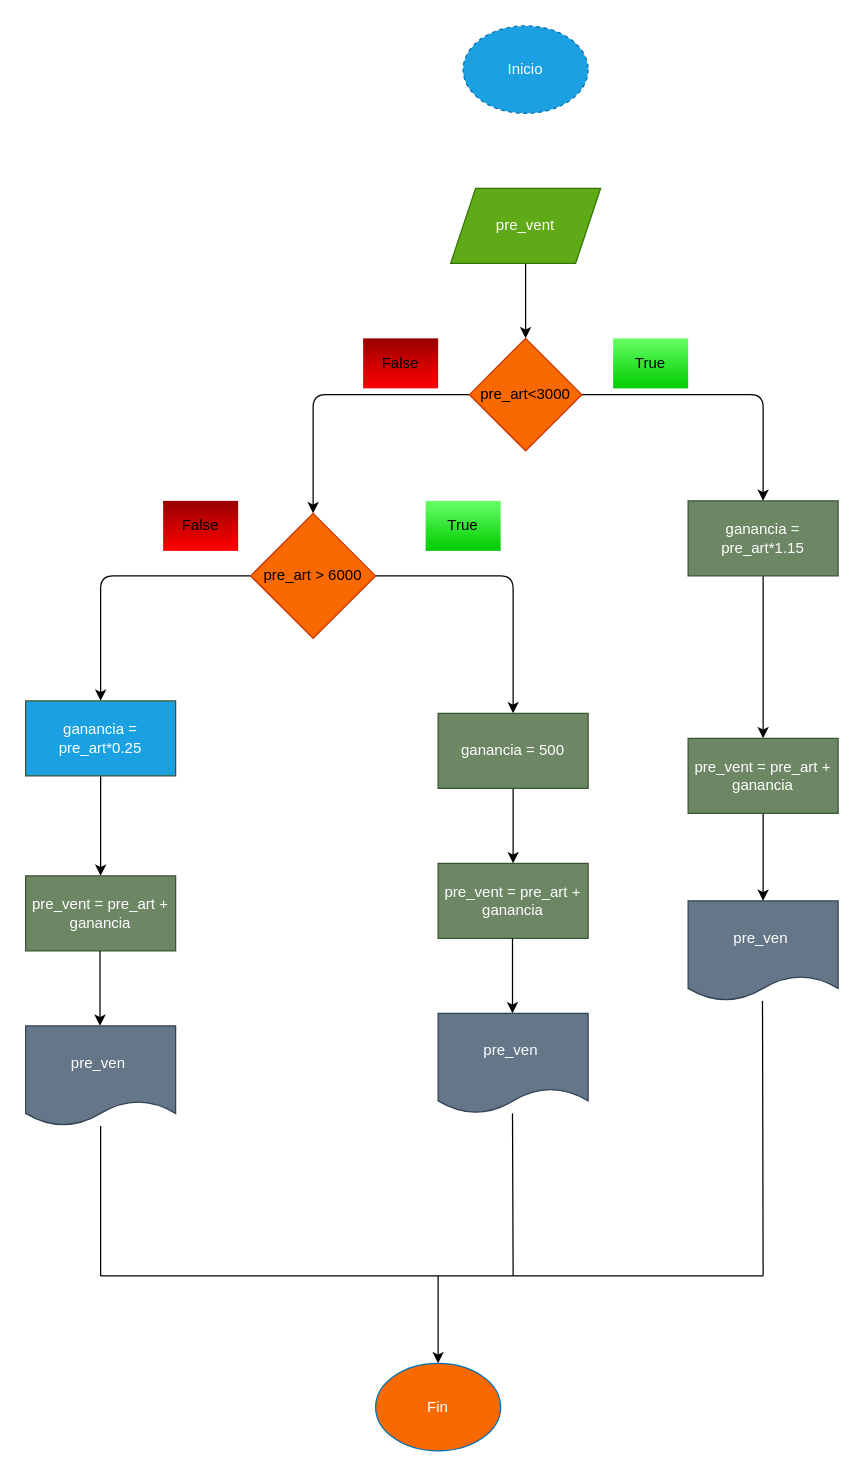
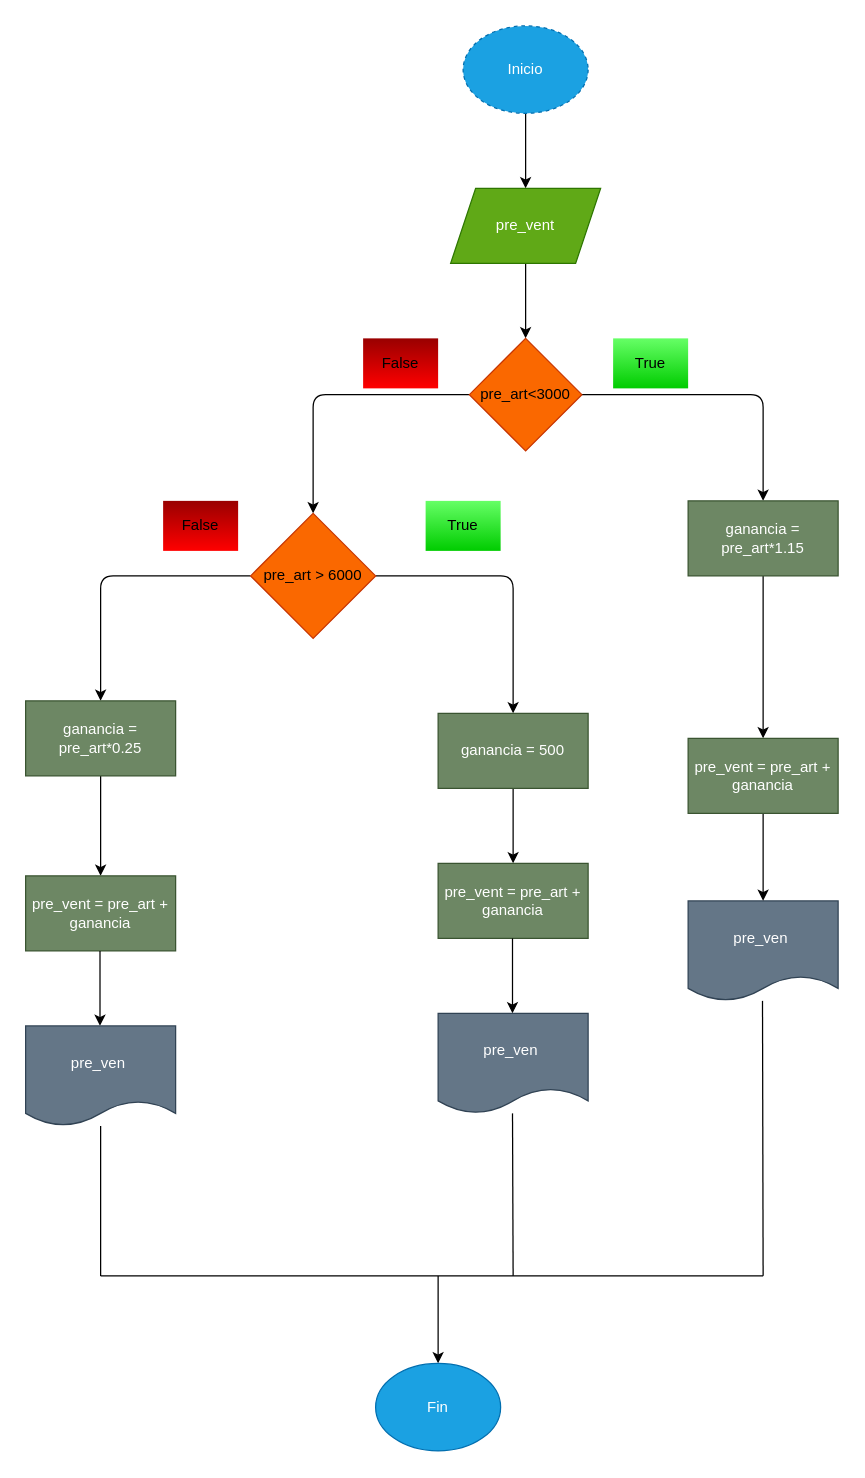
edge "Inicio" -> "pre_vent": added
node "ganancia = pre_art*0.25": fillcolor #1ba1e2 -> #6d8764
node "Fin": fillcolor #fa6800 -> #1ba1e2
